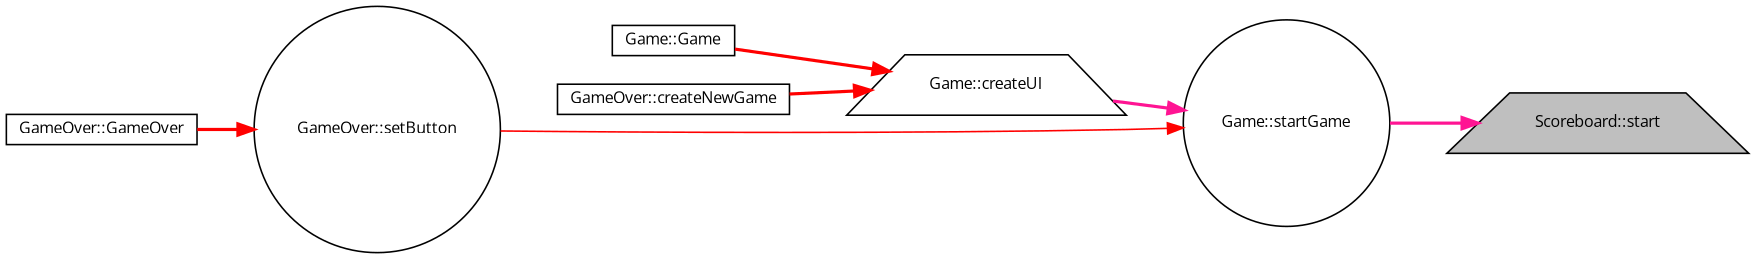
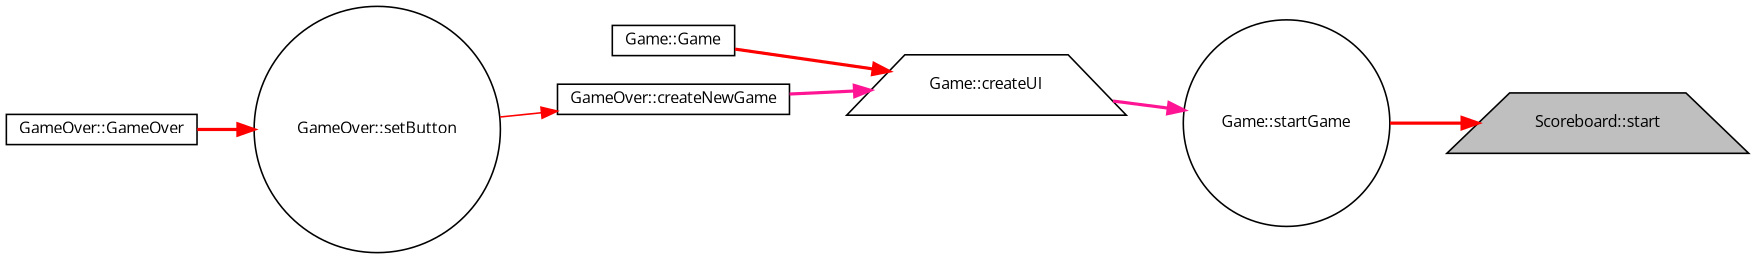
edge "GameOver::createNewGame" -> "Game::createUI": color red -> deeppink
edge "Game::startGame" -> "Scoreboard::start": color deeppink -> red
edge "GameOver::setButton" -> "Game::startGame": now "GameOver::setButton" -> "GameOver::createNewGame"
